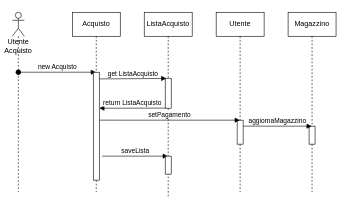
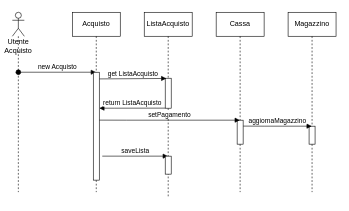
node "Utente": label "Utente" -> "Cassa"
